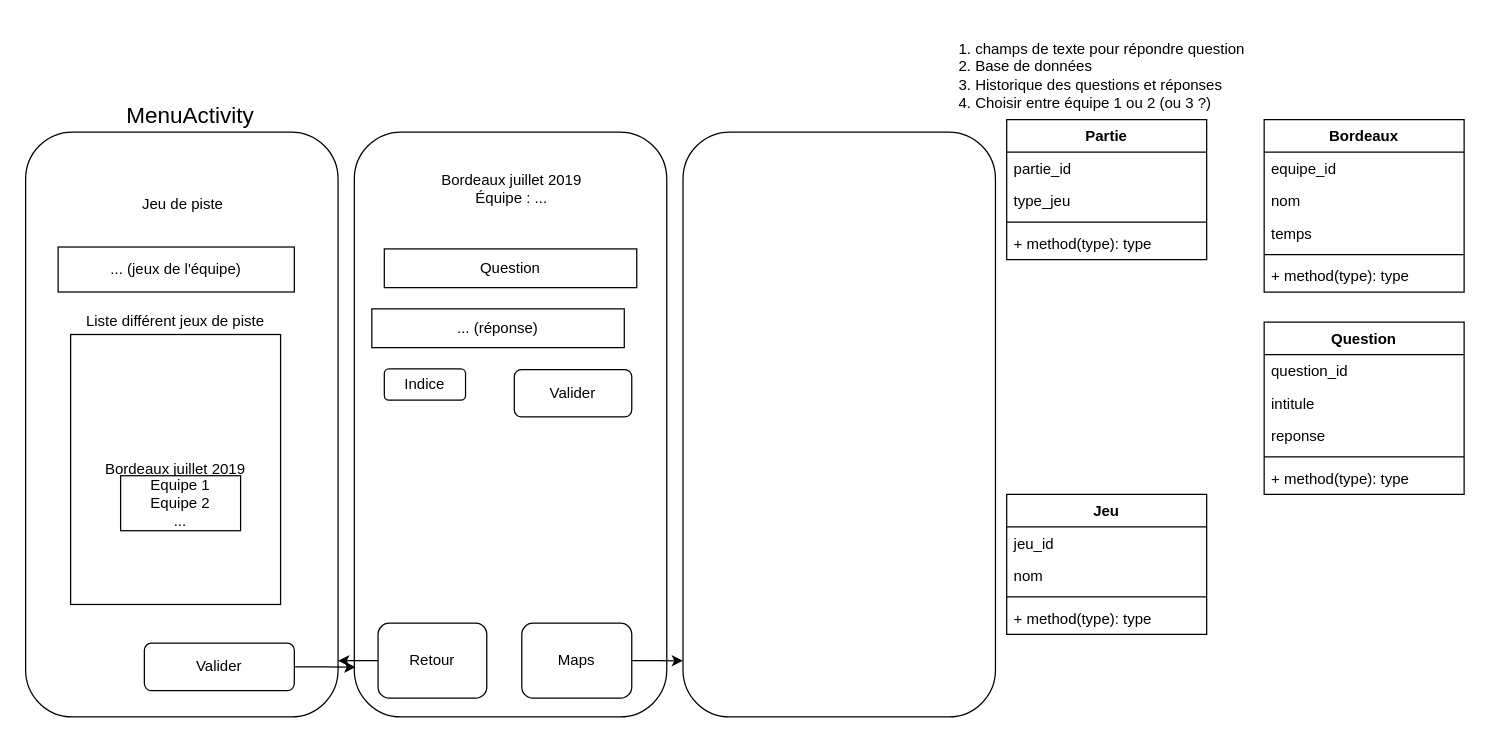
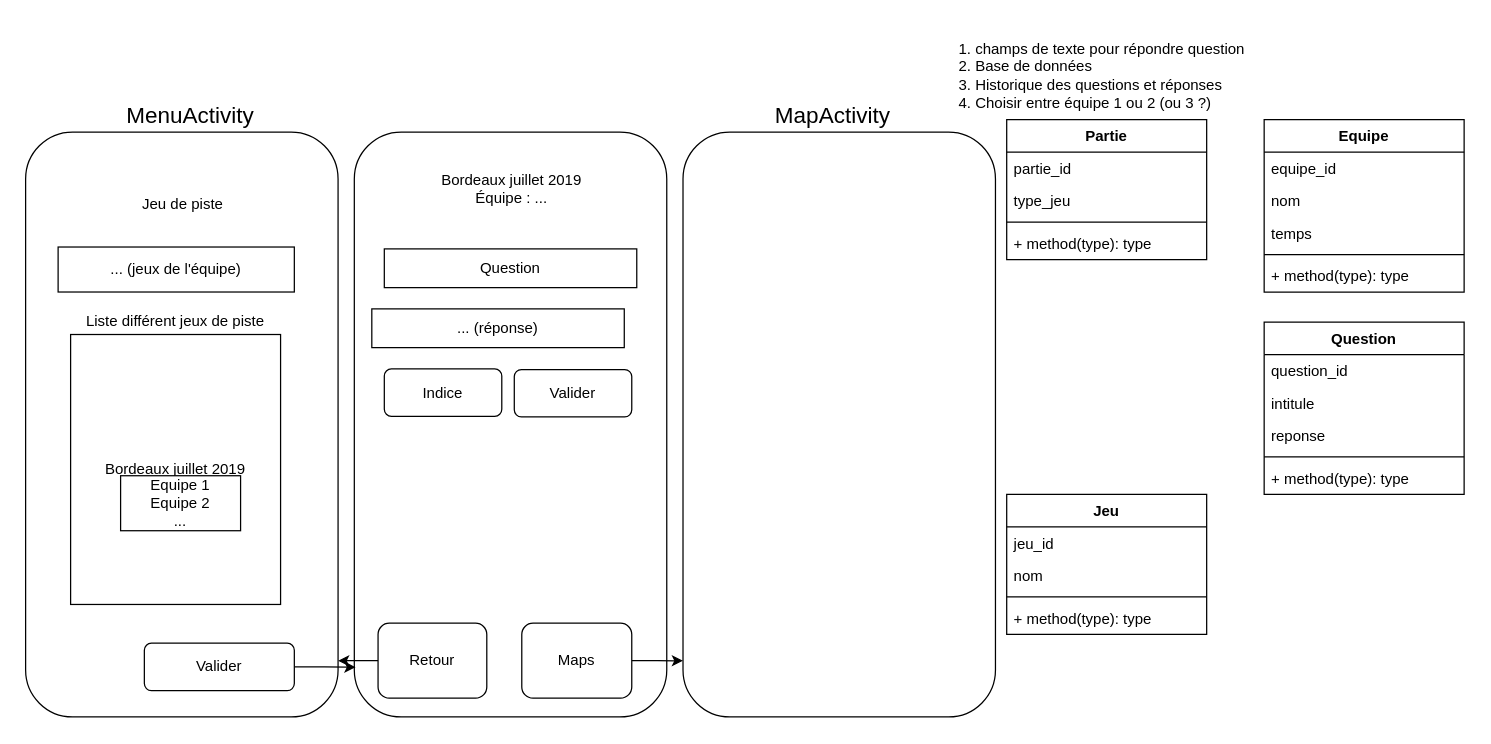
node "MapActivity": added
node "Bordeaux": label "Bordeaux" -> "Equipe"
node "Indice": size 81x31 -> 118x48
